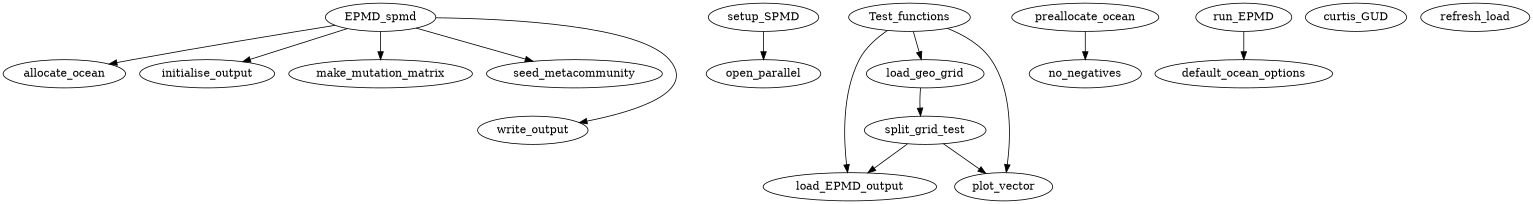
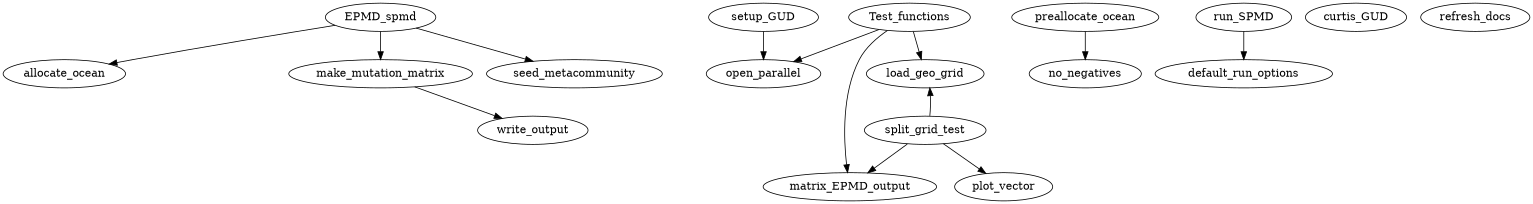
node "setup_SPMD": label "setup_SPMD" -> "setup_GUD"
node "run_EPMD": label "run_EPMD" -> "run_SPMD"
node "refresh_load": label "refresh_load" -> "refresh_docs"
edge "EPMD_spmd" -> "write_output": now "make_mutation_matrix" -> "write_output"
node "initialise_output": removed
node "default_ocean_options": label "default_ocean_options" -> "default_run_options"
edge "Test_functions" -> "plot_vector": now "Test_functions" -> "open_parallel"
edge "load_geo_grid" -> "split_grid_test": reversed
node "load_EPMD_output": label "load_EPMD_output" -> "matrix_EPMD_output"
